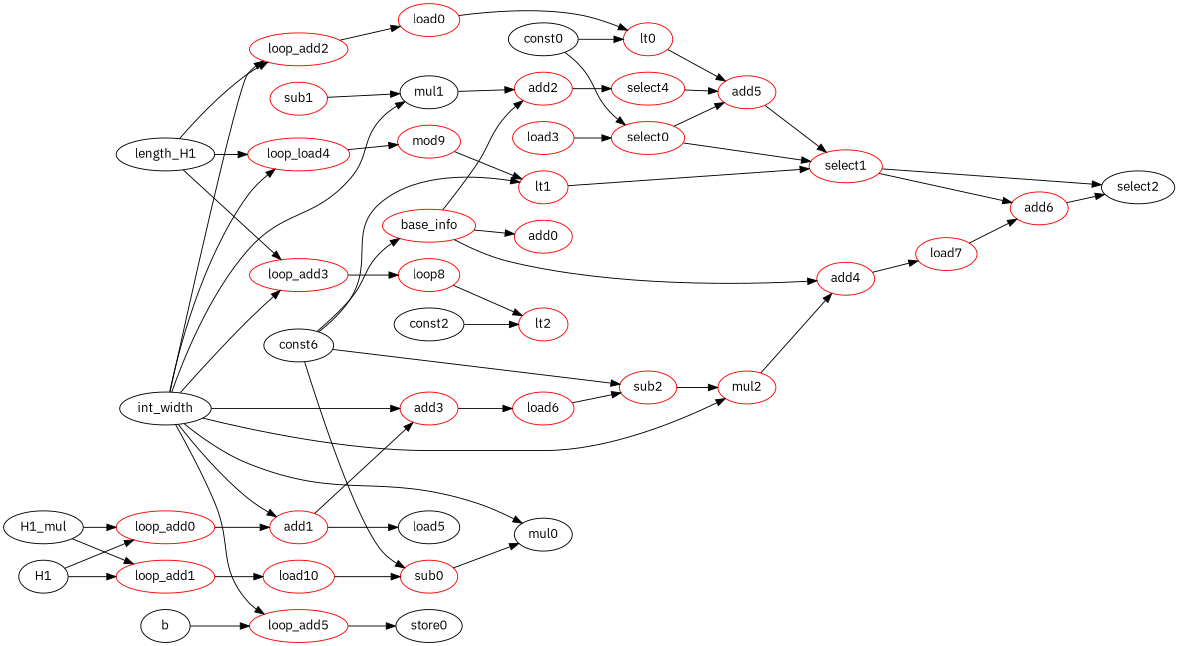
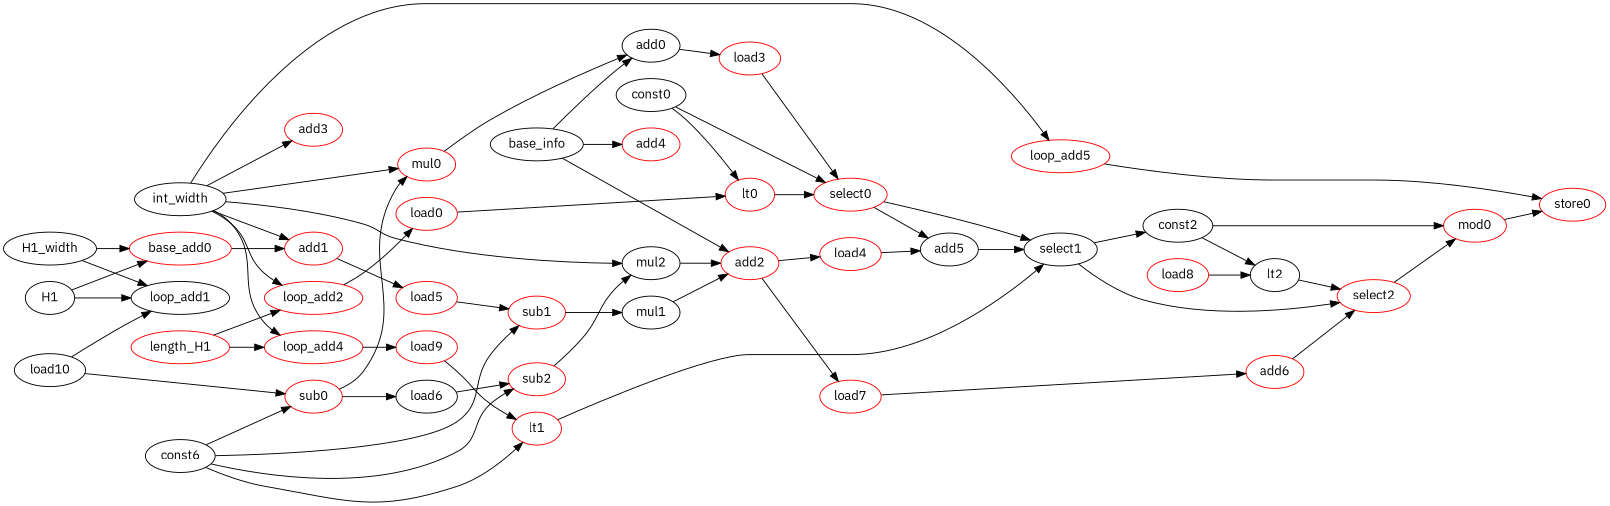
edge "add0" -> "load3": added
edge "lt0" -> "add5": now "lt0" -> "select0"
node "select4": label "select4" -> "load4"
node "add5": color red -> black
edge "mul0" -> "add0": added
node "mod9": label "mod9" -> "load9"
node "length_H1": color black -> red
node "loop_load4": label "loop_load4" -> "loop_add4"
node "select1": color red -> black
edge "select1" -> "add6": now "select1" -> "const2"
node "select2": color black -> red
node "base_info": color red -> black
node "mod0": added
edge "int_width" -> "mul1": removed
node "add0": color red -> black
edge "add4" -> "load7": now "add2" -> "load7"
edge "const6" -> "base_info": now "const6" -> "sub1"
node "loop_add3": removed
node "loop8": label "loop8" -> "load8"
edge "lt2" -> "select2": added
edge "load5" -> "sub1": added
node "lt2": color red -> black
edge "mul2" -> "add4": now "mul2" -> "add2"
node "mul2": color red -> black
edge "add3" -> "load6": now "sub0" -> "load6"
node "load6": color red -> black
edge "add1" -> "add3": removed
node "H1_mul": label "H1_mul" -> "H1_width"
node "loop_add0": label "loop_add0" -> "base_add0"
node "load5": color black -> red
node "mul0": color black -> red
node "loop_add1": color red -> black
edge "loop_add1" -> "load10": reversed
node "load10": color red -> black
node "b": removed
node "store0": color black -> red
